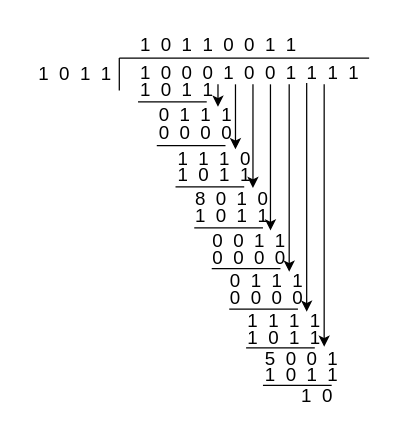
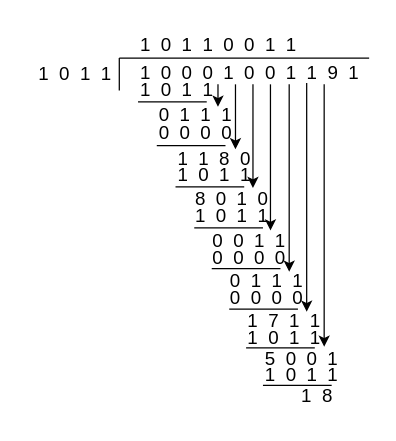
node "1 0 0 0 1 0 0 1 1 1 1": label "1 0 0 0 1 0 0 1 1 1 1" -> "1 0 0 0 1 0 0 1 1 9 1"
node "1 1 1 0": label "1 1 1 0" -> "1 1 8 0"
node "1 1 1 1": label "1 1 1 1" -> "1 7 1 1"
node "1 0": label "1 0" -> "1 8"
